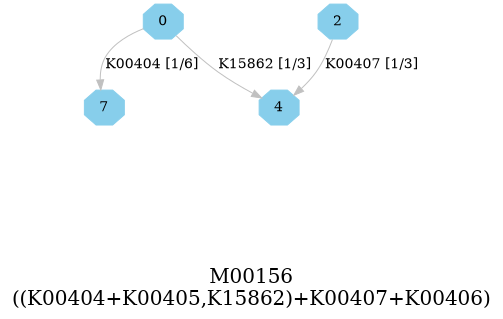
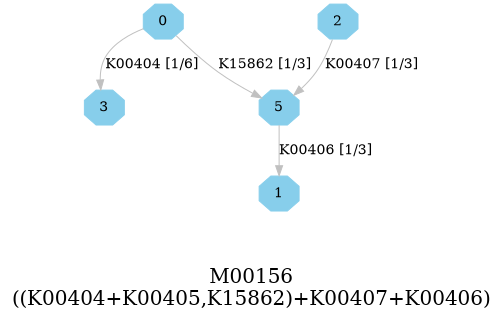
node "7": label "7" -> "3"
node "4": label "4" -> "5"
node "1": added
